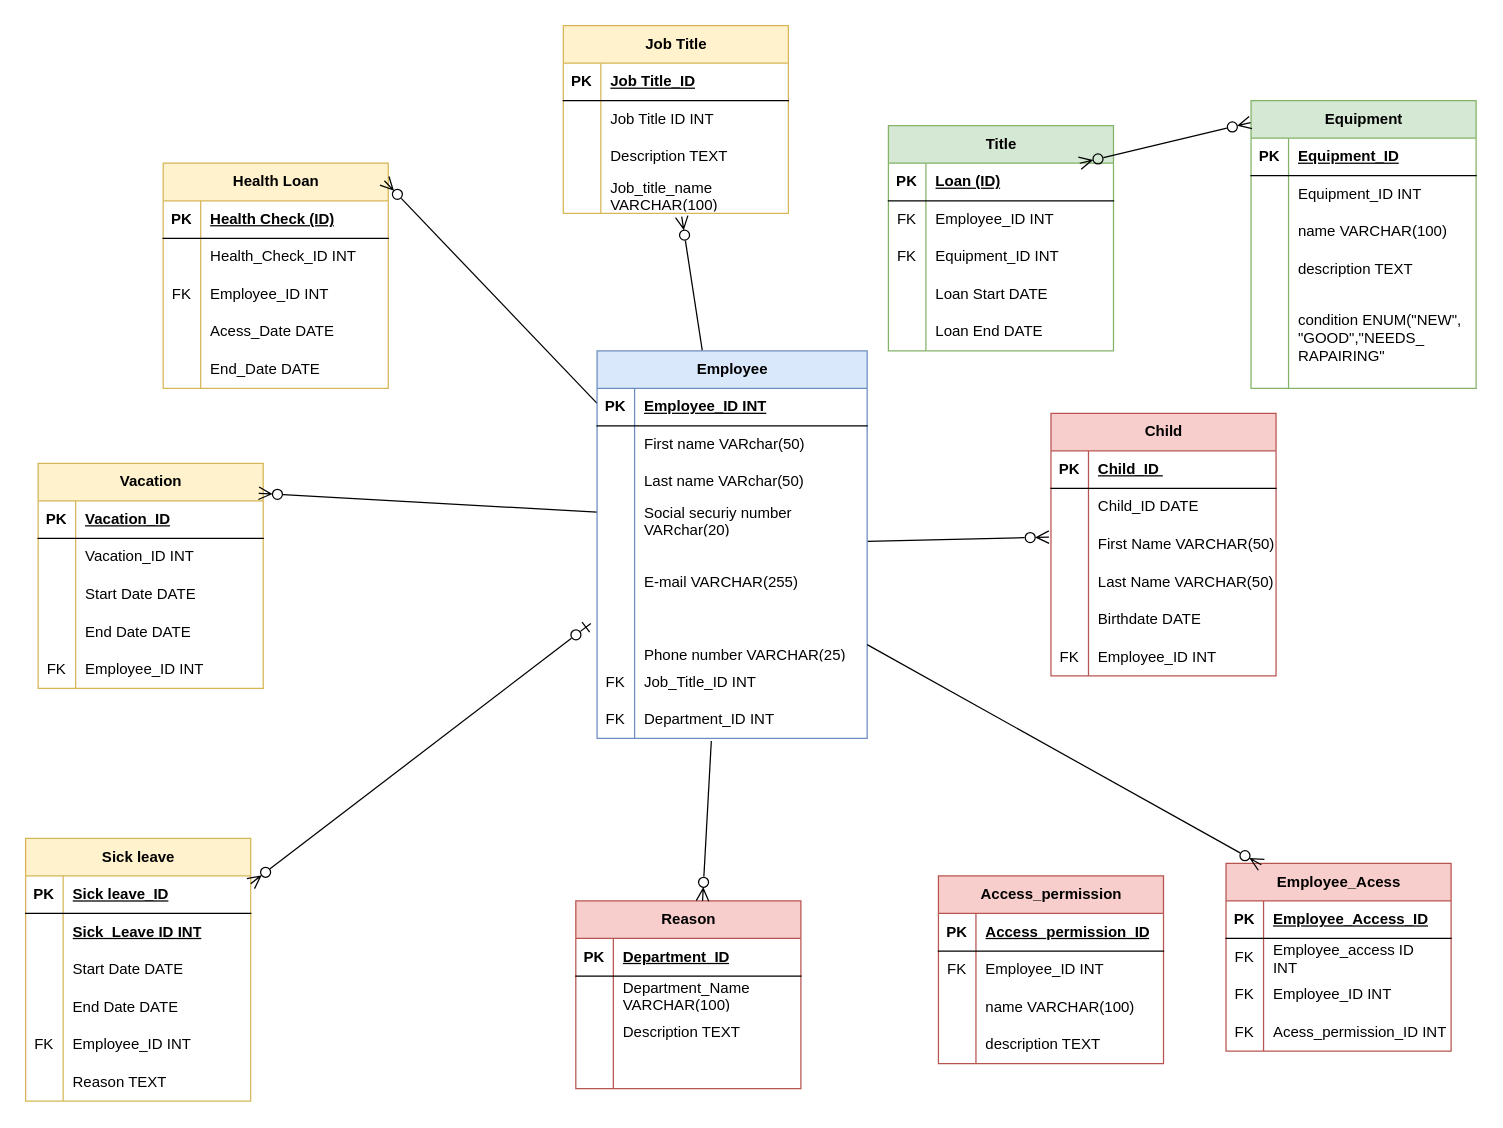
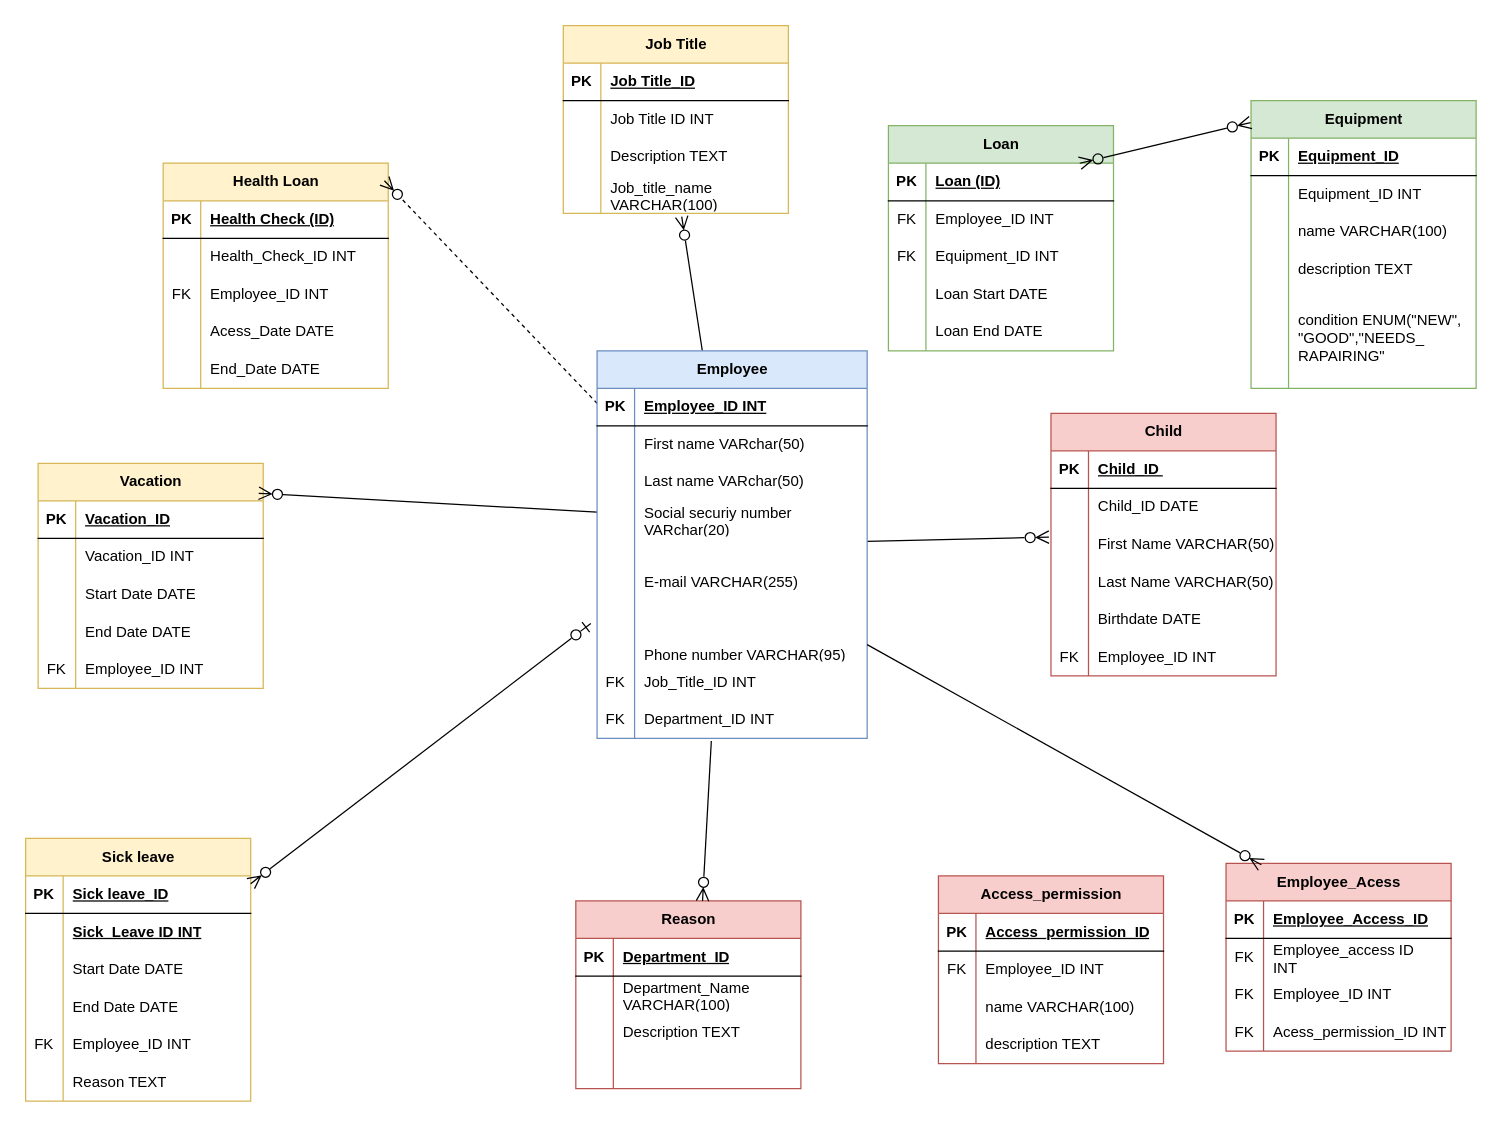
node "Title": label "Title" -> "Loan"
edge "Employee" -> "Health Loan": style solid -> dashed
node "Phone number VARCHAR(25)": label "Phone number VARCHAR(25)" -> "Phone number VARCHAR(95)"
